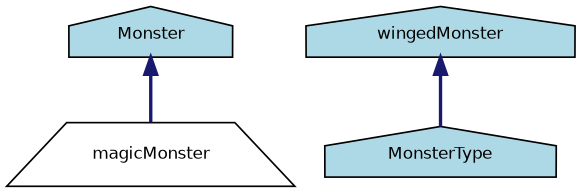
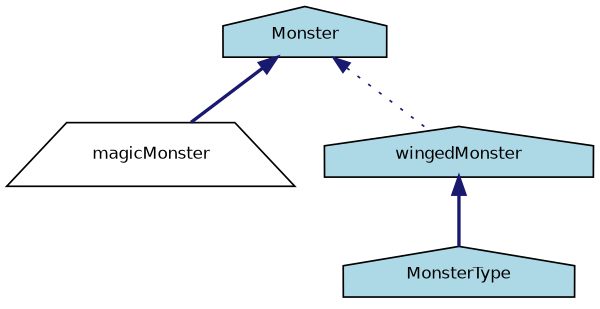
edge "wingedMonster" -> "Monster": added
